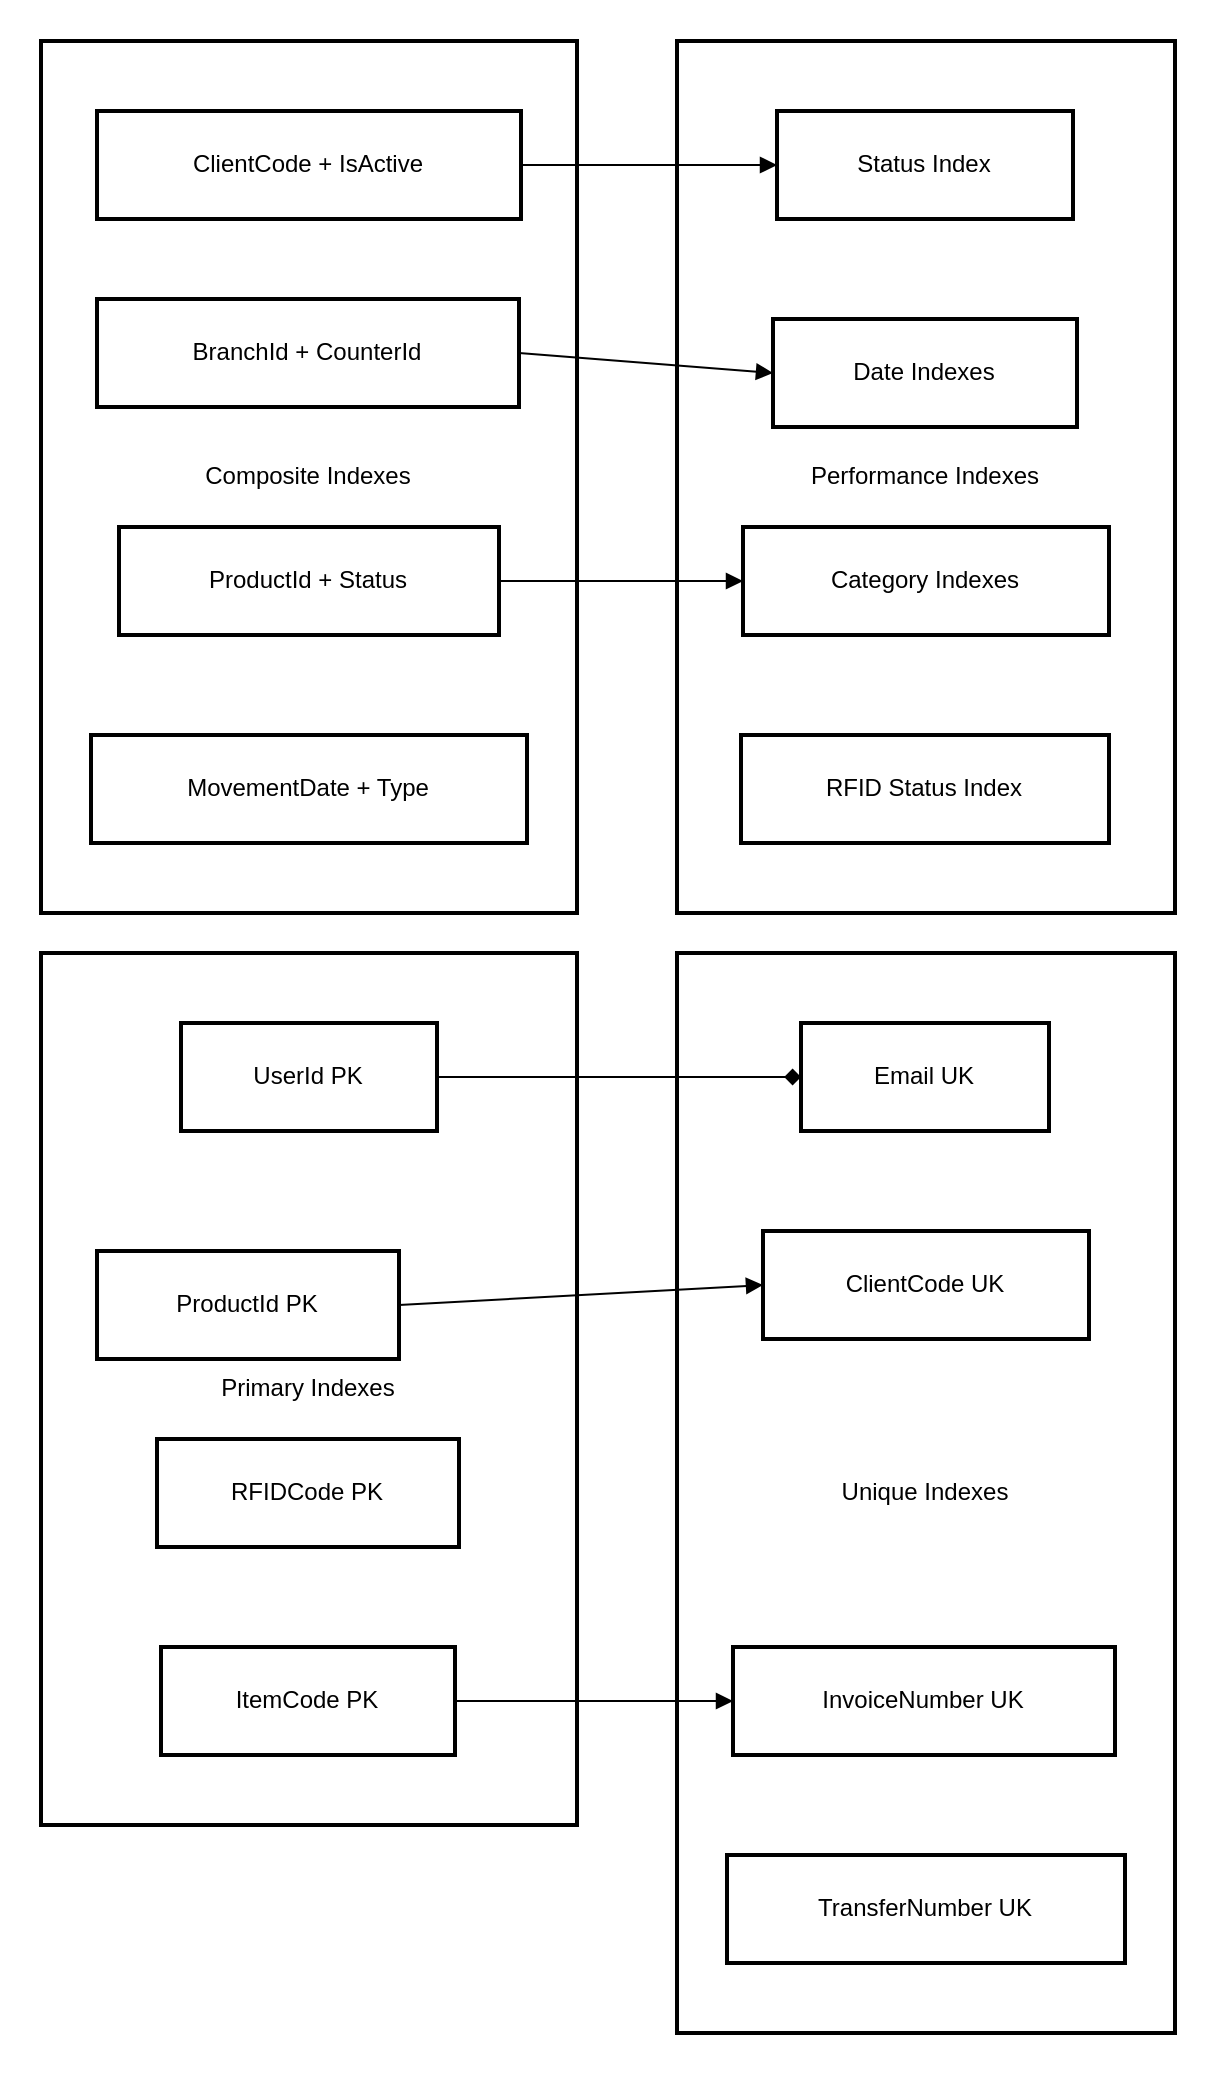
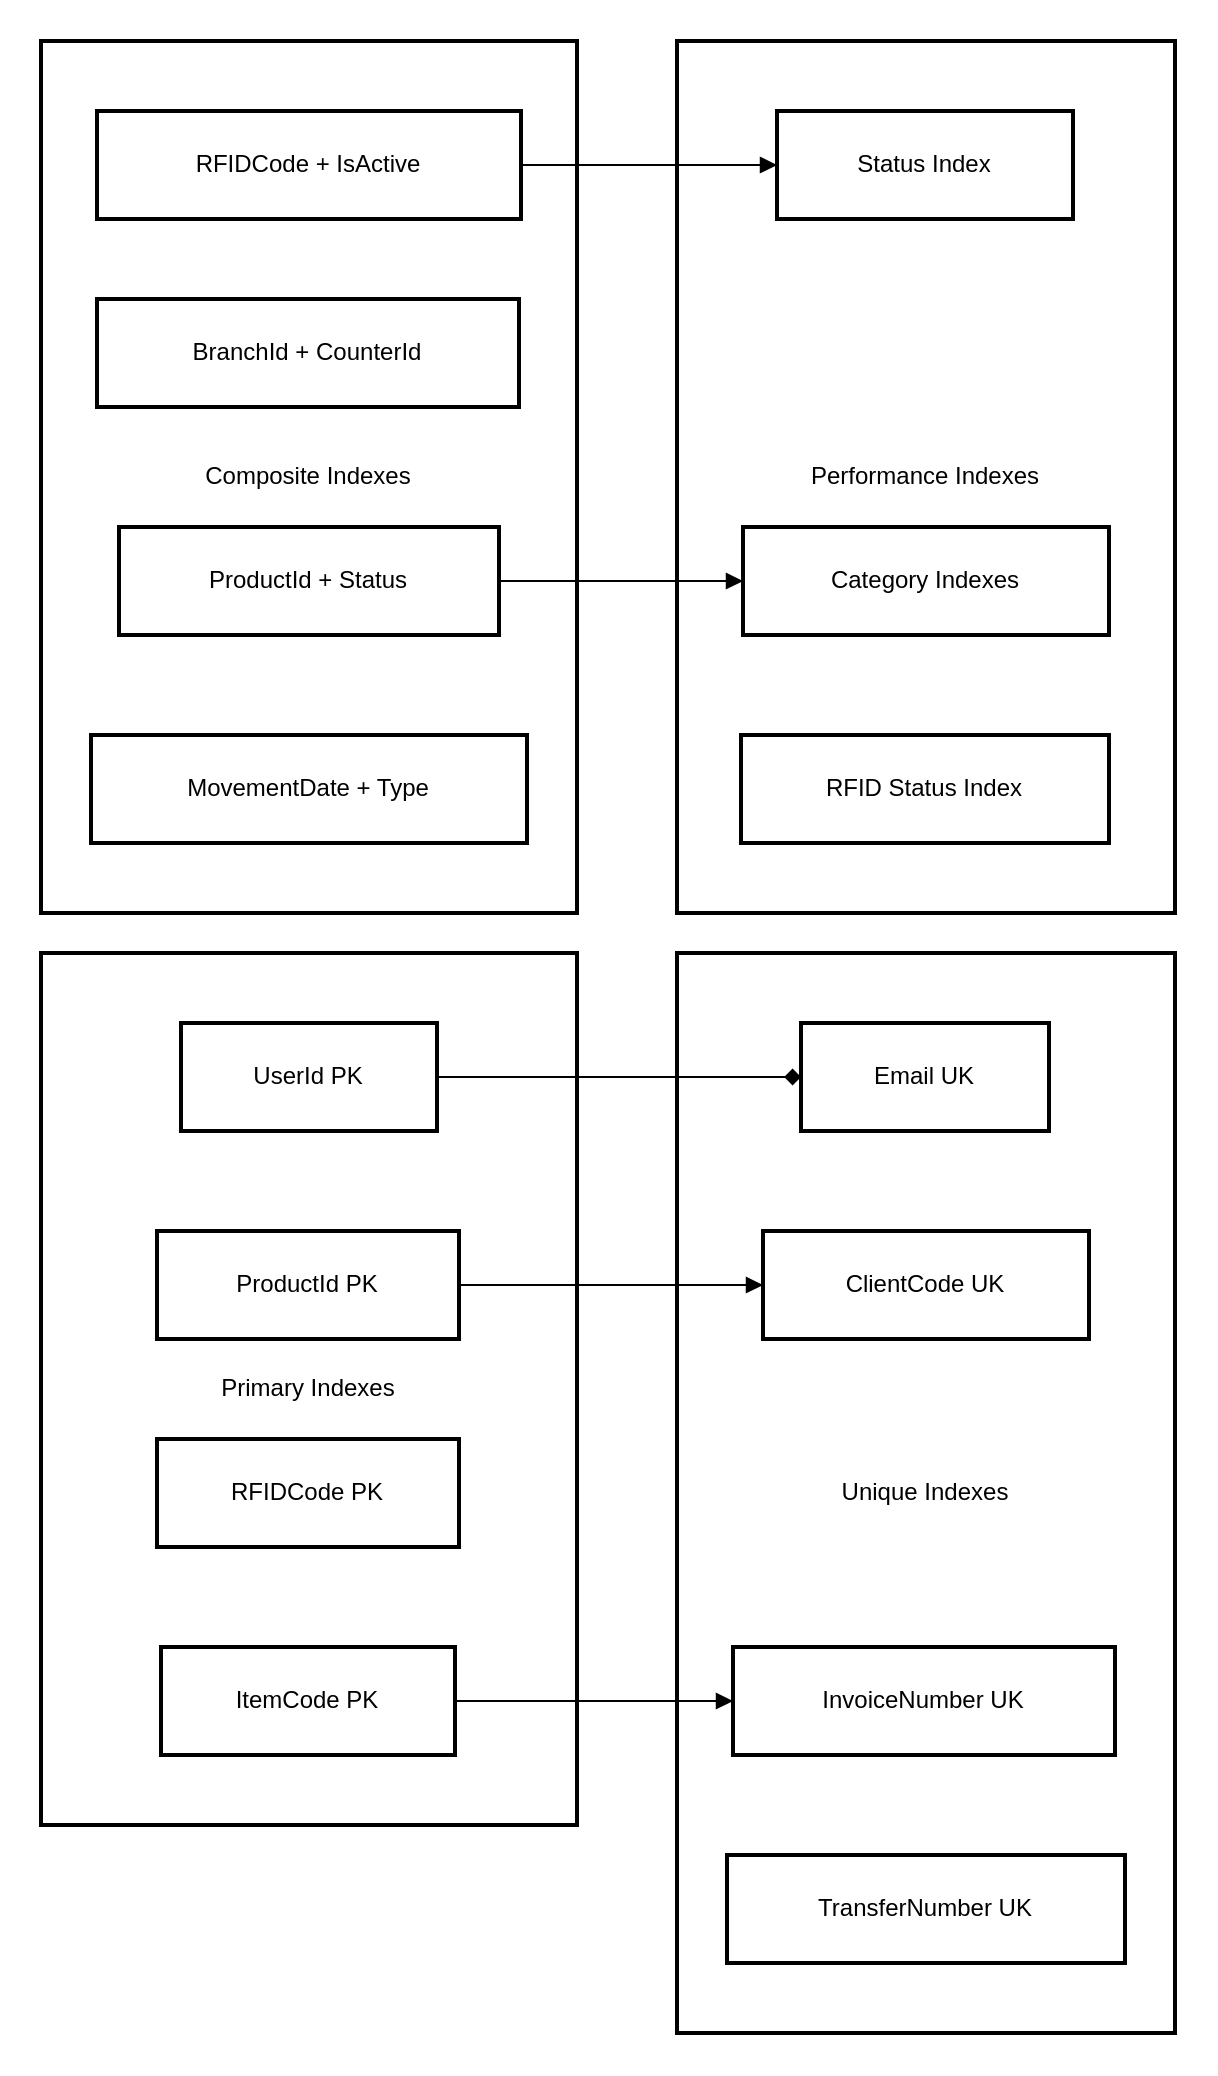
node "ClientCode + IsActive": label "ClientCode + IsActive" -> "RFIDCode + IsActive"
edge "BranchId + CounterId" -> "Date Indexes": removed
node "Date Indexes": removed
node "ProductId PK": moved (248, 1305) -> (308, 1285)
